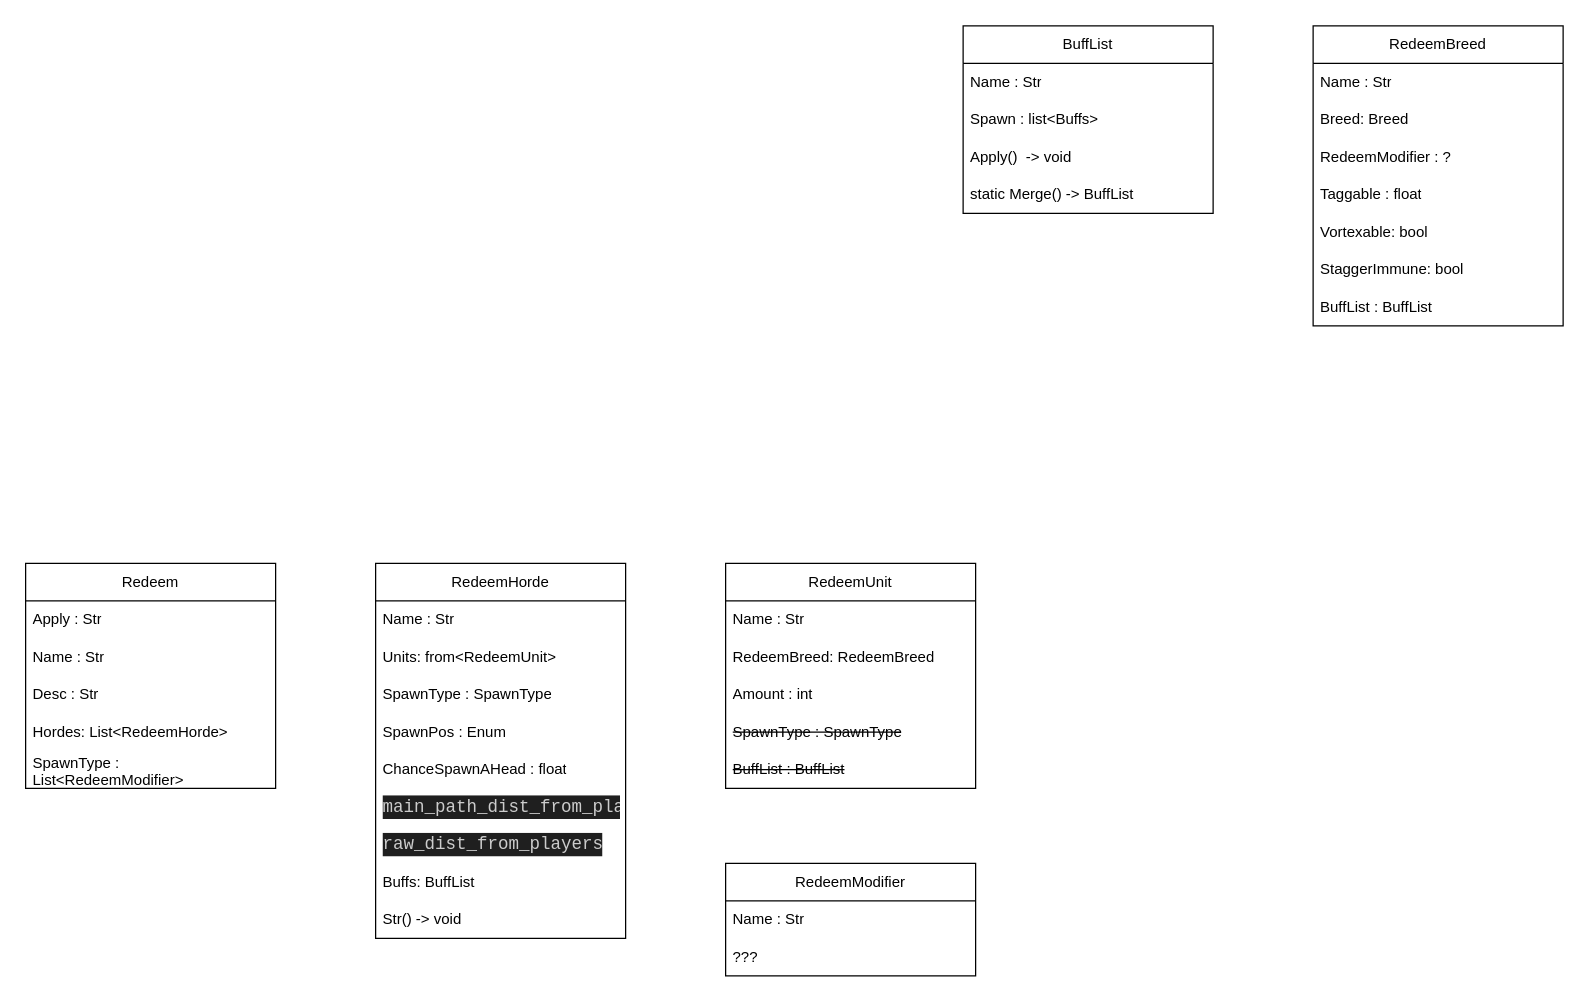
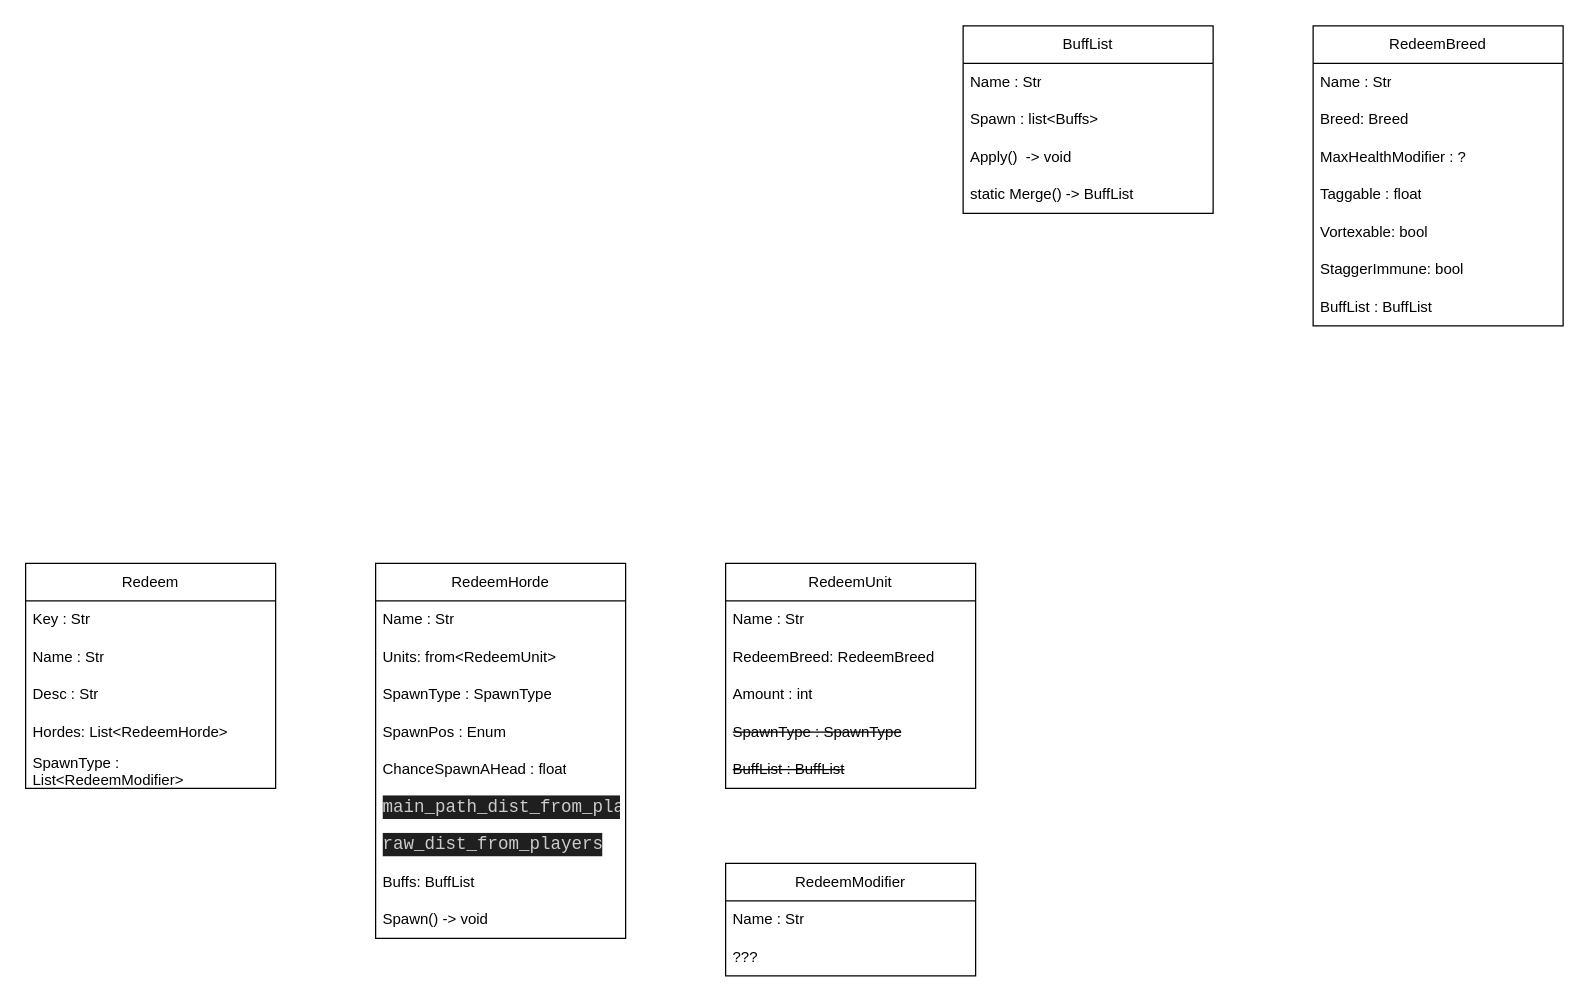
node "RedeemModifier : ?": label "RedeemModifier : ?" -> "MaxHealthModifier : ?"
node "Apply : Str": label "Apply : Str" -> "Key : Str"
node "Str() -> void": label "Str() -> void" -> "Spawn() -> void"
